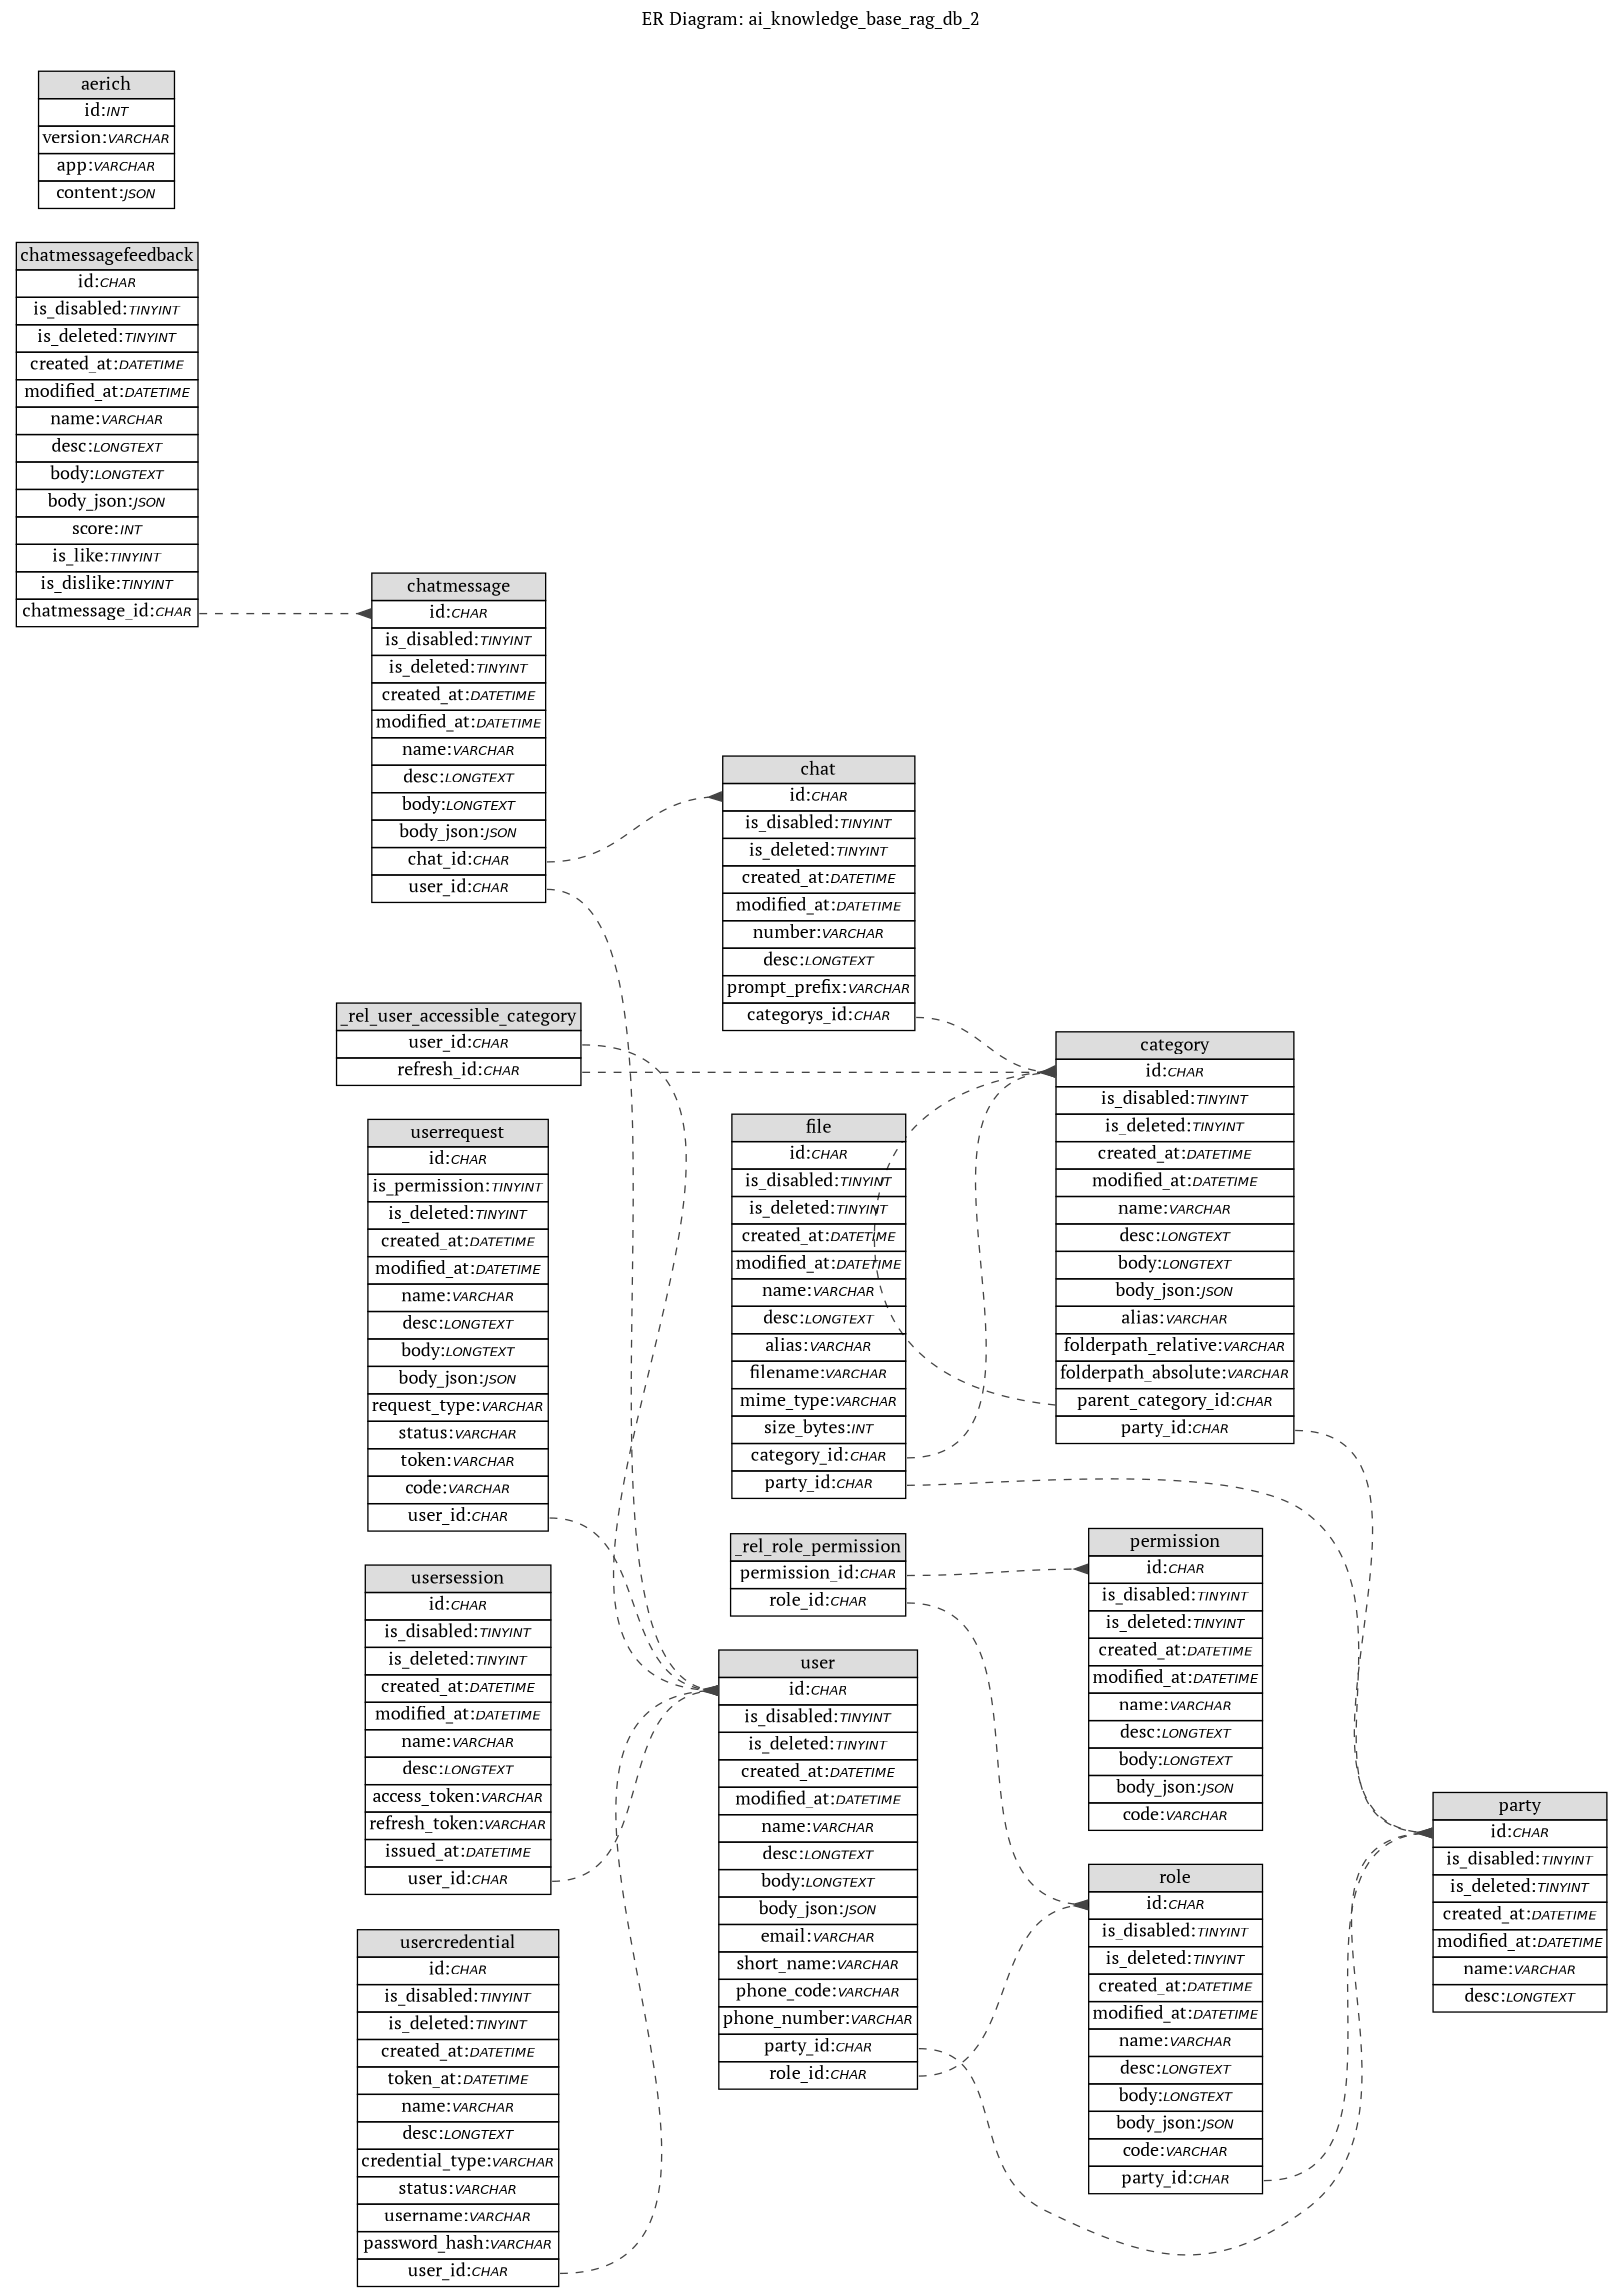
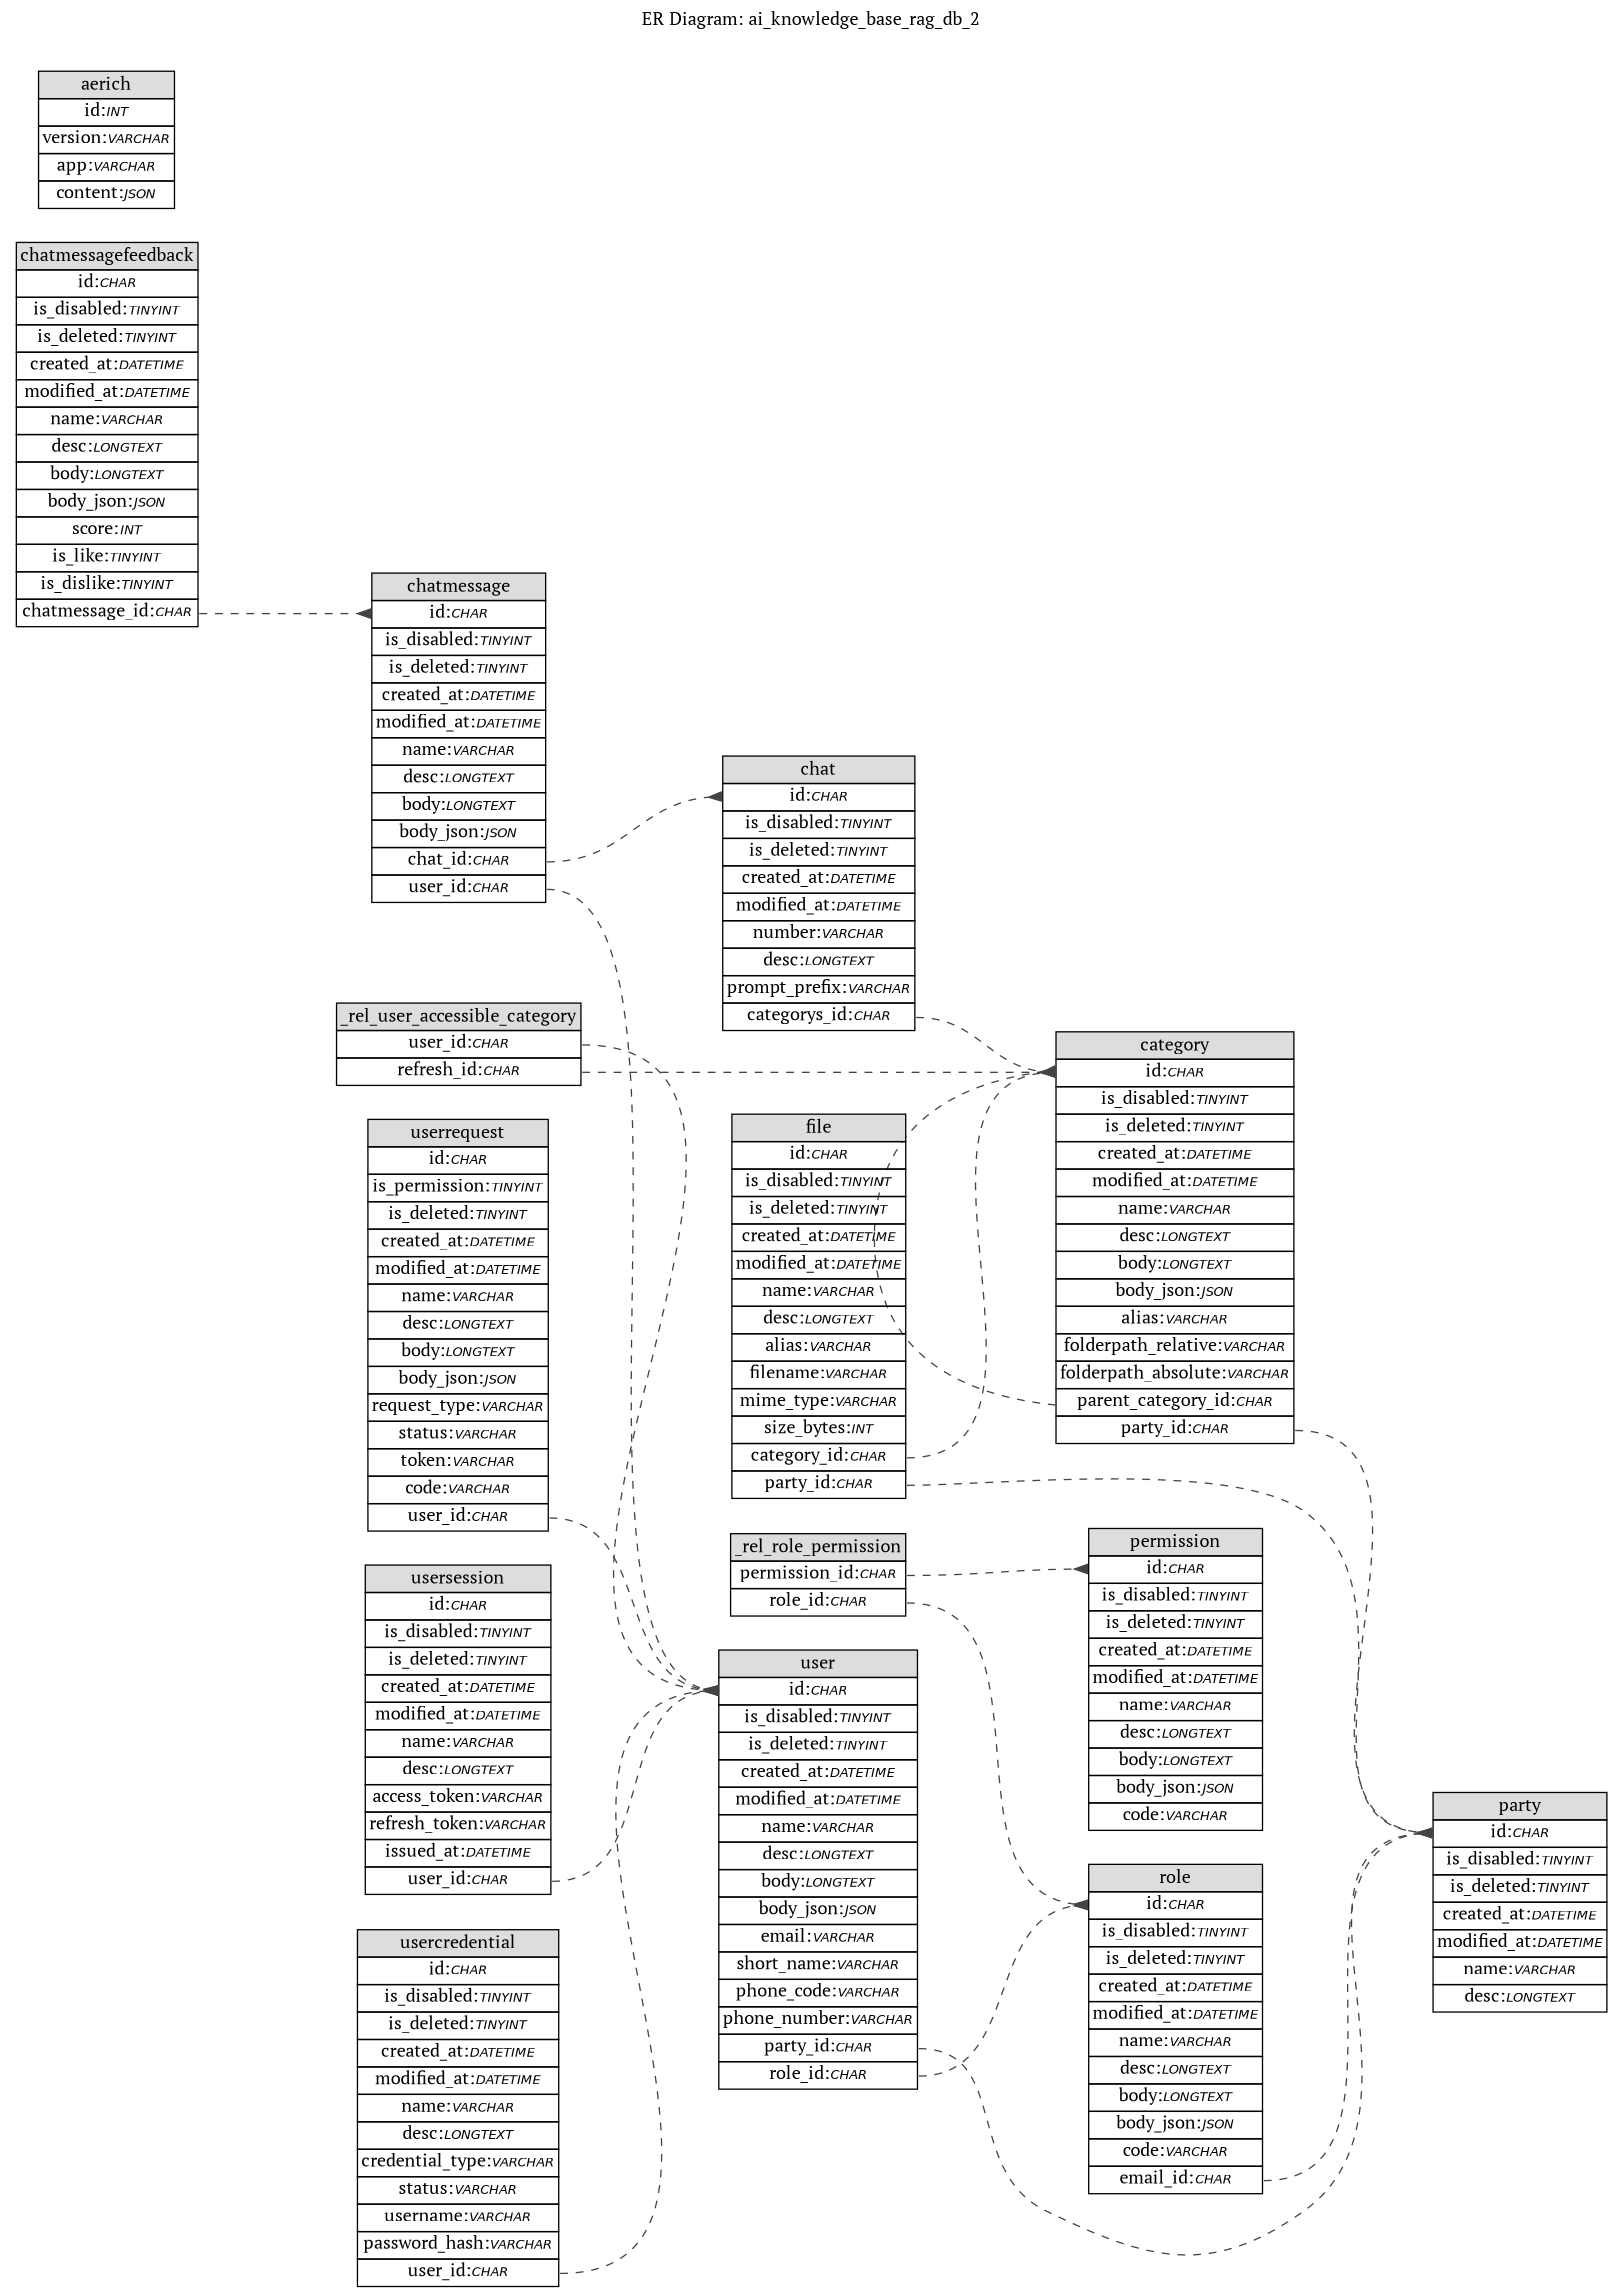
node "usercredential": text "token_at:" -> "modified_at:"
node "role": text "party_id:" -> "email_id:"
